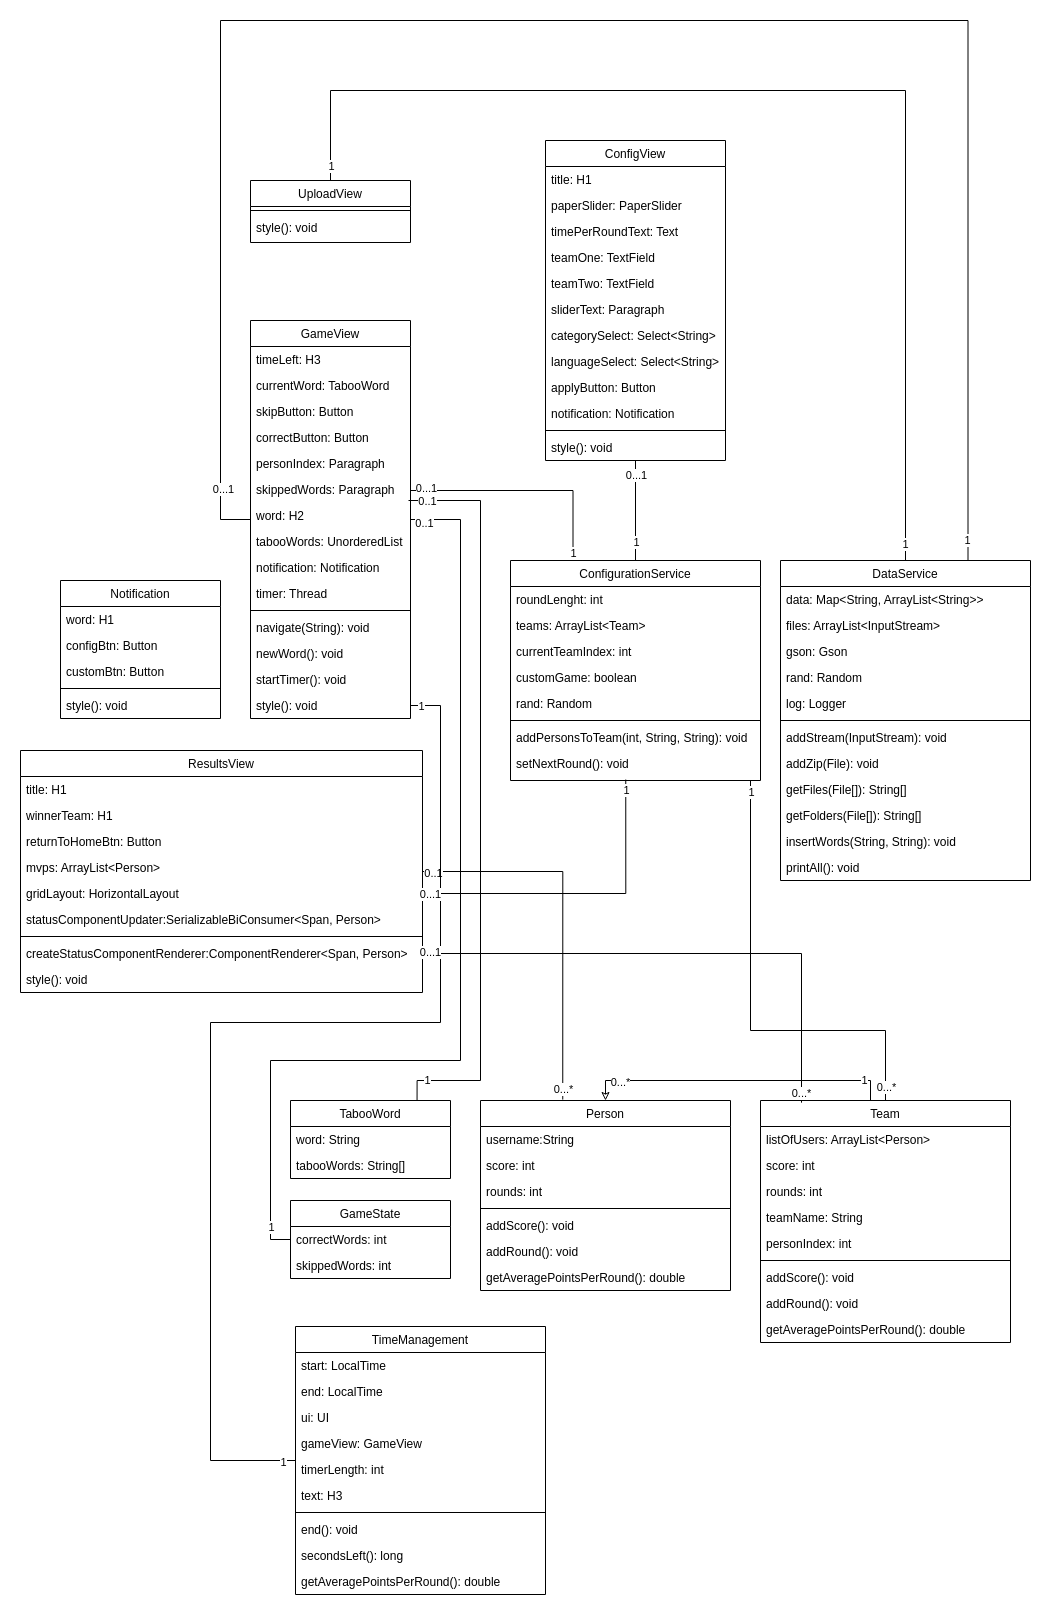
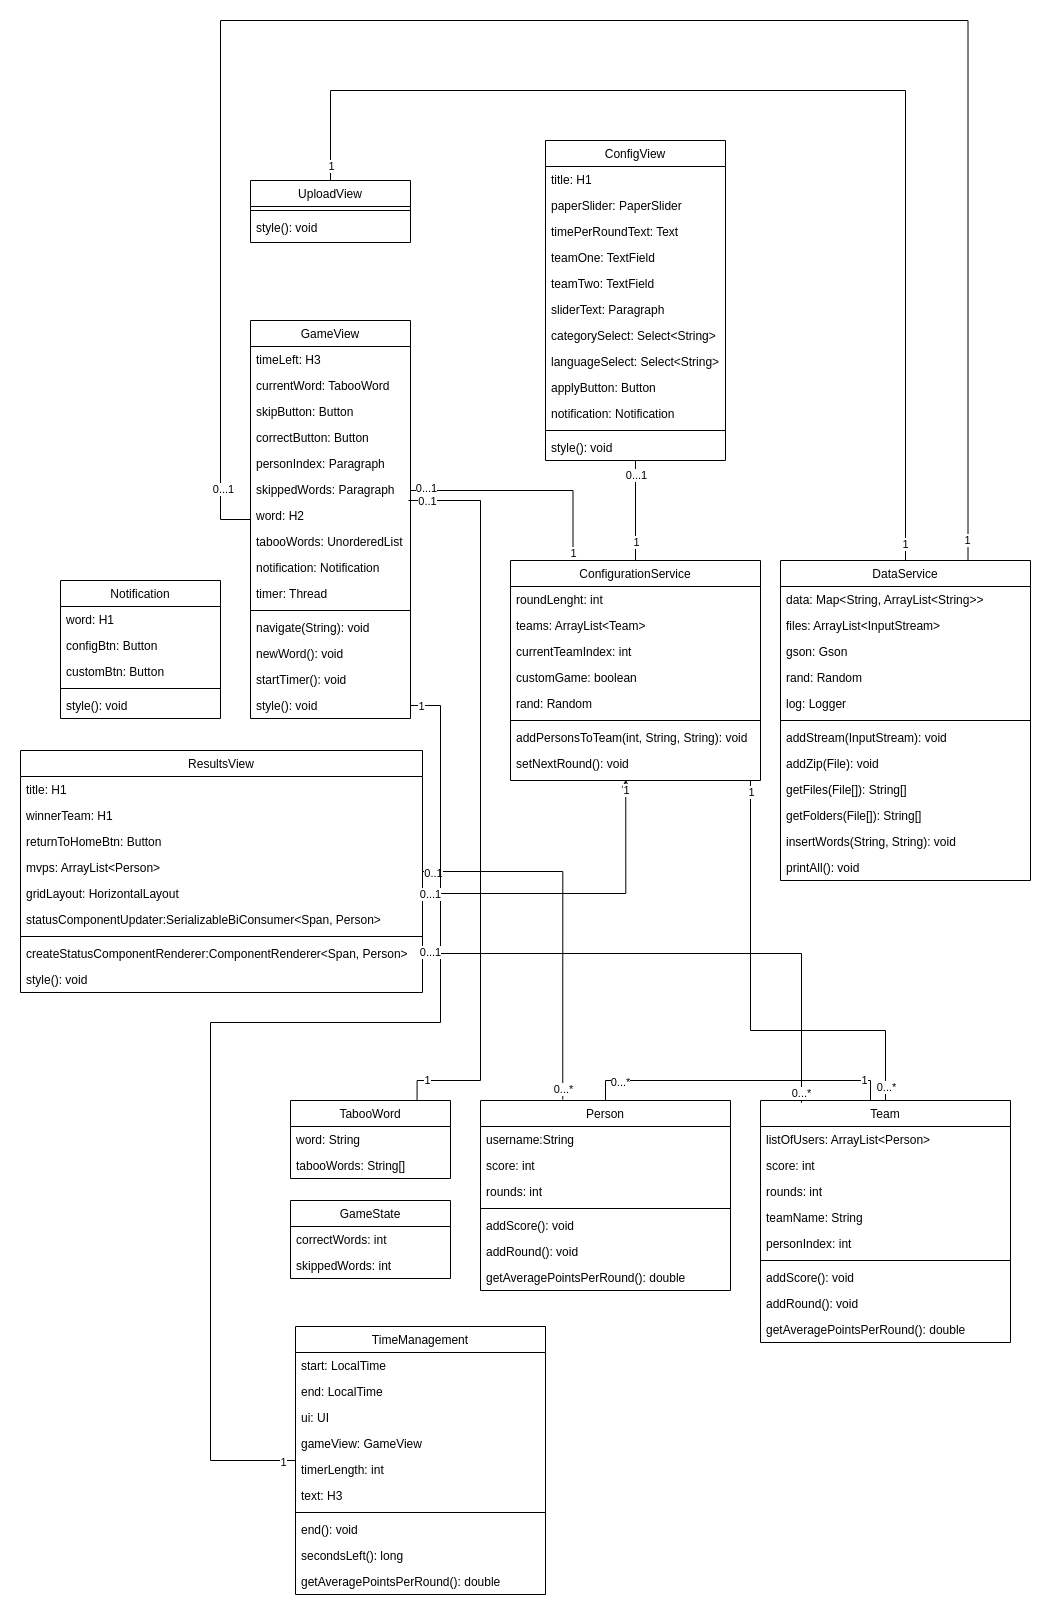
edge "setNextRound(): void" -- "gridLayout: HorizontalLayout": arrowhead none -> open
edge "GameView" -- "correctWords: int": removed, labels "0..1", "1"
edge "Team" -> "Person": arrowhead classic -> none
